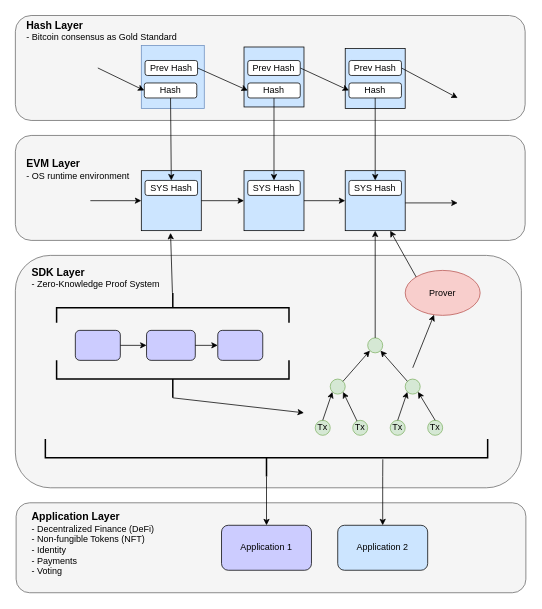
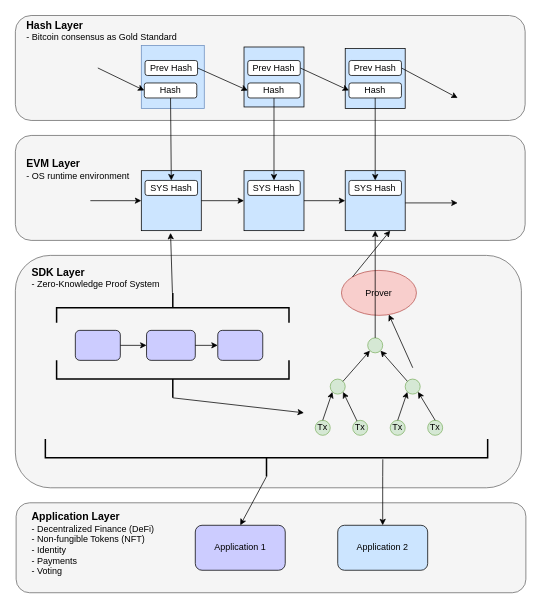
node "Prover": moved (443, 293) -> (379, 293)
node "Application 1": moved (267, 548) -> (240, 548)
